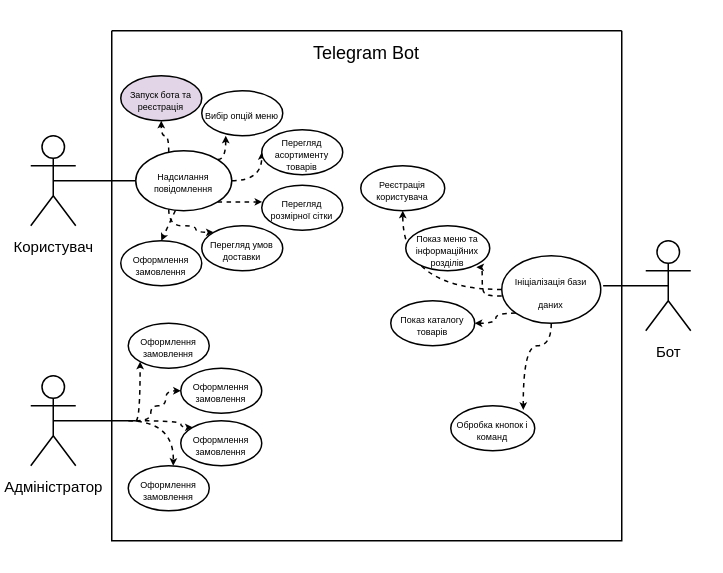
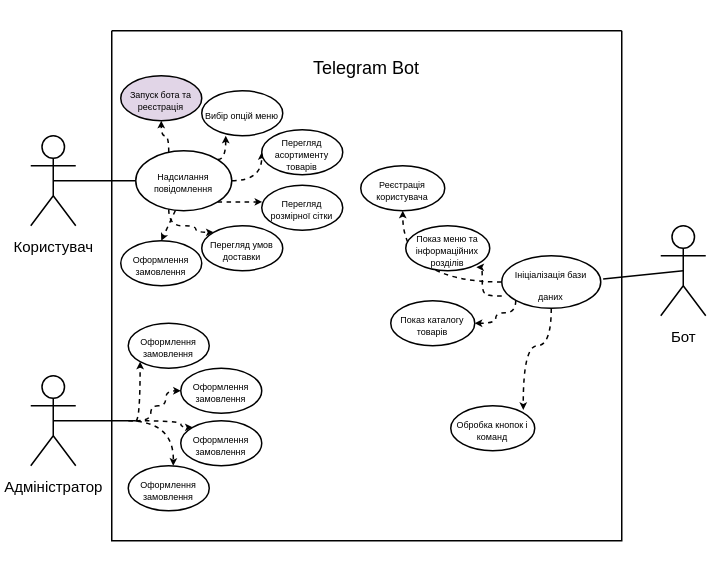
node "Telegram Bot": moved (367, 53) -> (367, 68)
node "Бот": moved (668, 286) -> (683, 271)
node "Ініціалізація бази даних": size 99x68 -> 99x53
